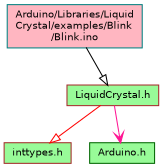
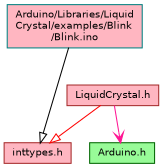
edge "Arduino/Libraries/Liquid Crystal/examples/Blink /Blink.ino" -> "LiquidCrystal.h": now "Arduino/Libraries/Liquid Crystal/examples/Blink /Blink.ino" -> "inttypes.h"
node "LiquidCrystal.h": fillcolor palegreen -> lightpink
node "inttypes.h": fillcolor palegreen -> lightpink
